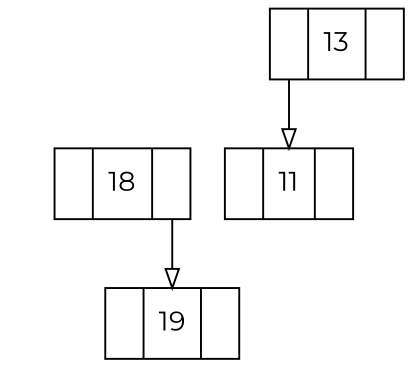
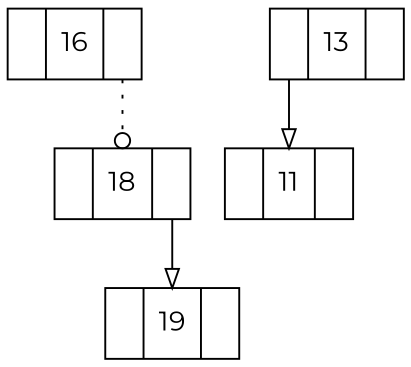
node "16": added
